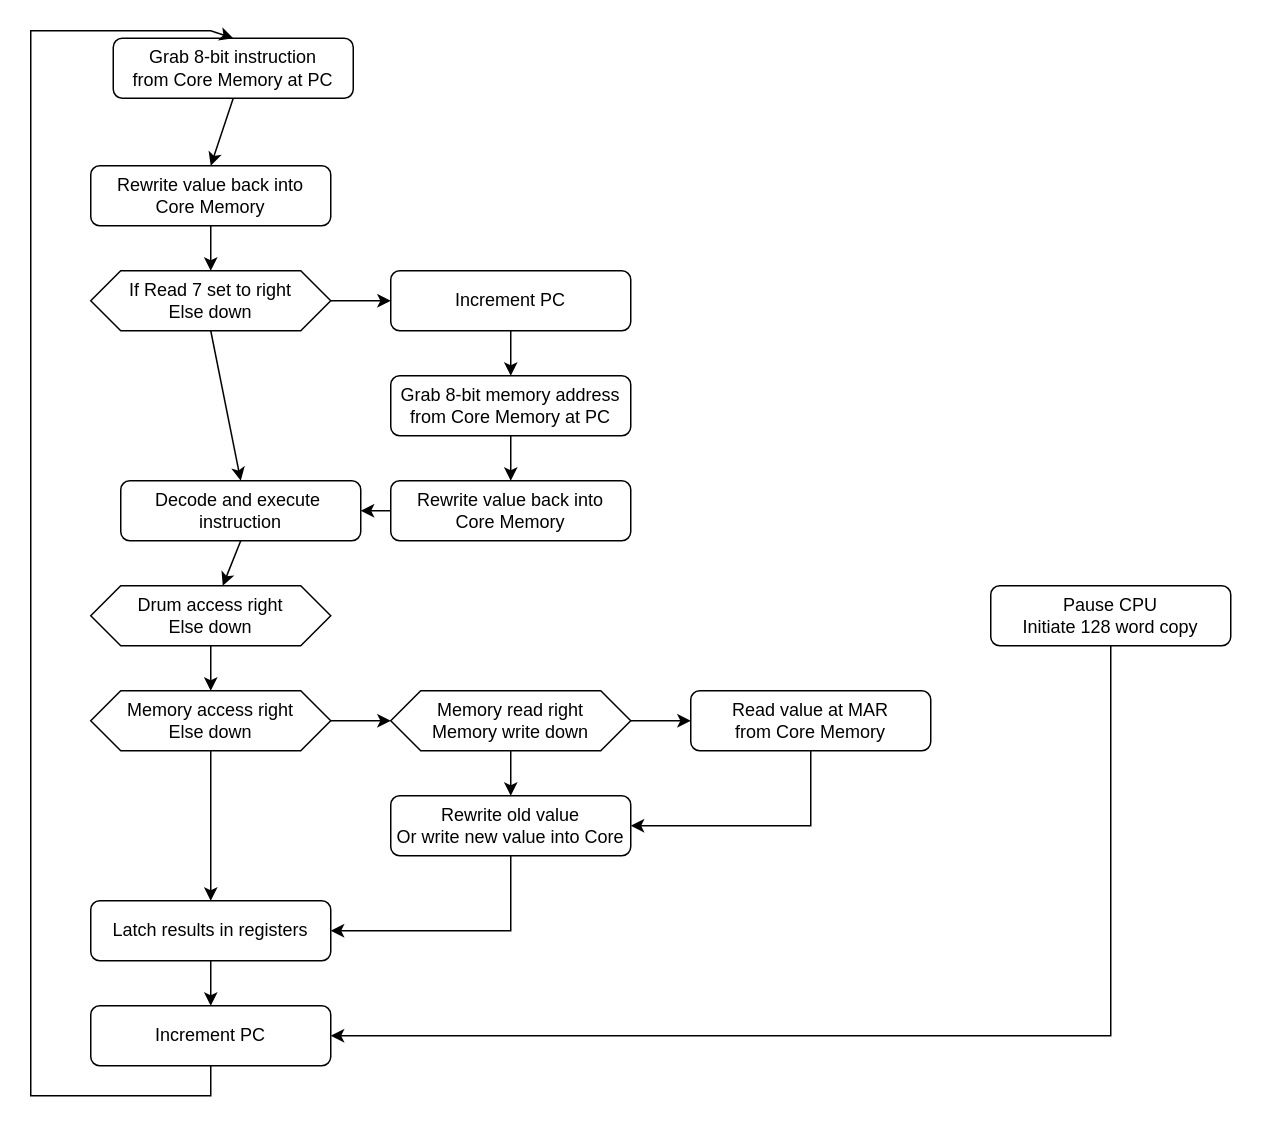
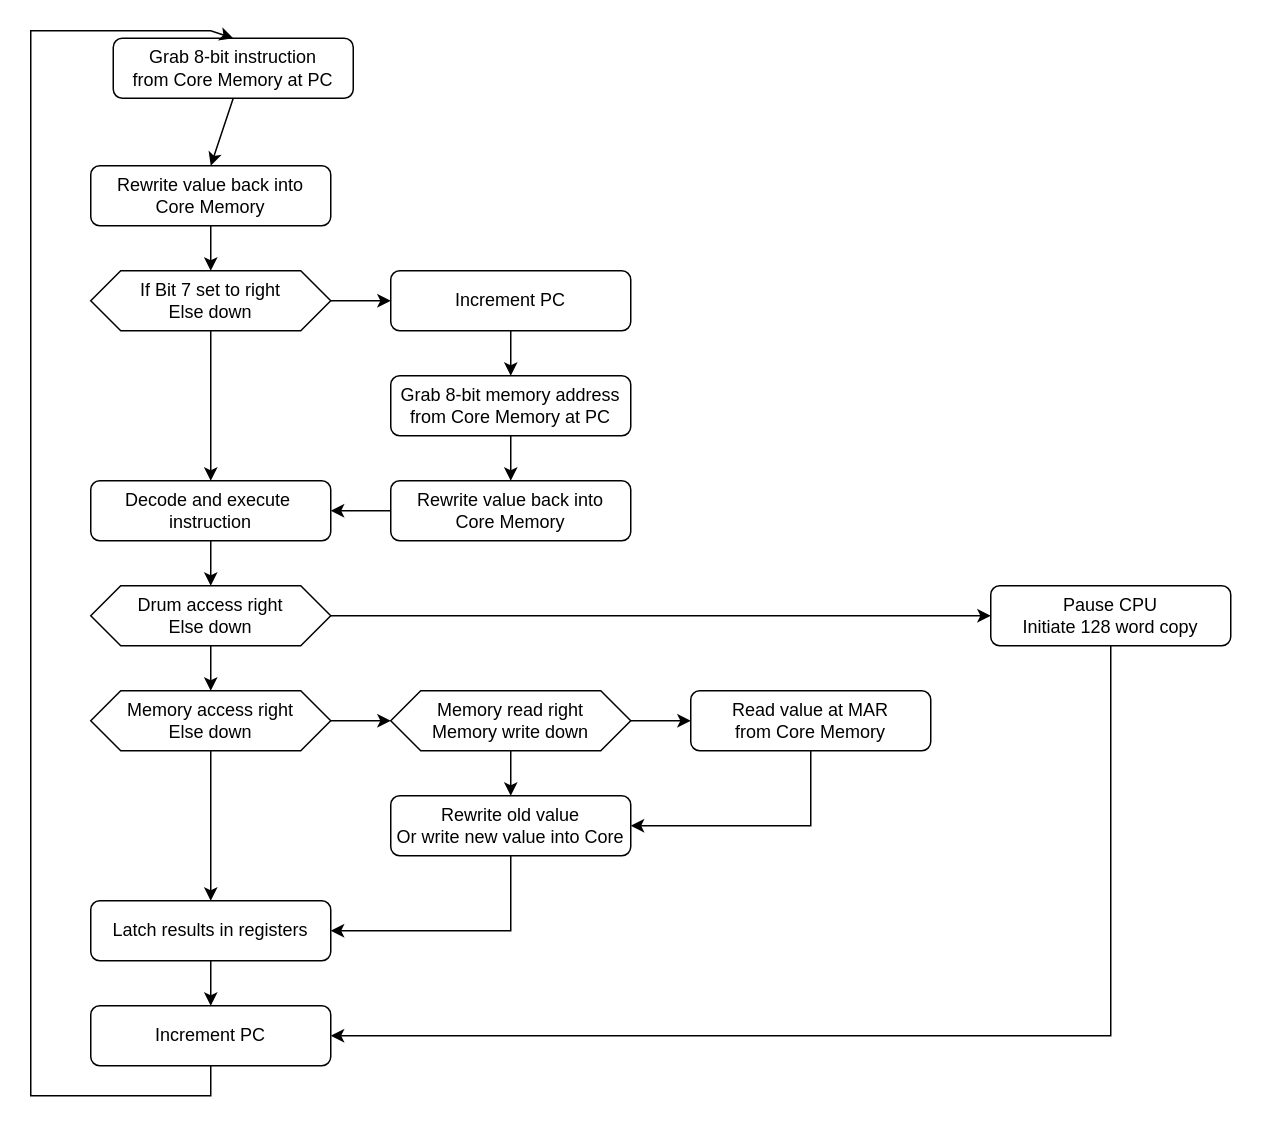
node "If Read 7 set to right Else down": label "If Read 7 set to right Else down" -> "If Bit 7 set to right Else down"
node "Decode and execute instruction": moved (241, 511) -> (211, 511)
edge "Drum access right Else down" -> "Pause CPU Initiate 128 word copy": added
